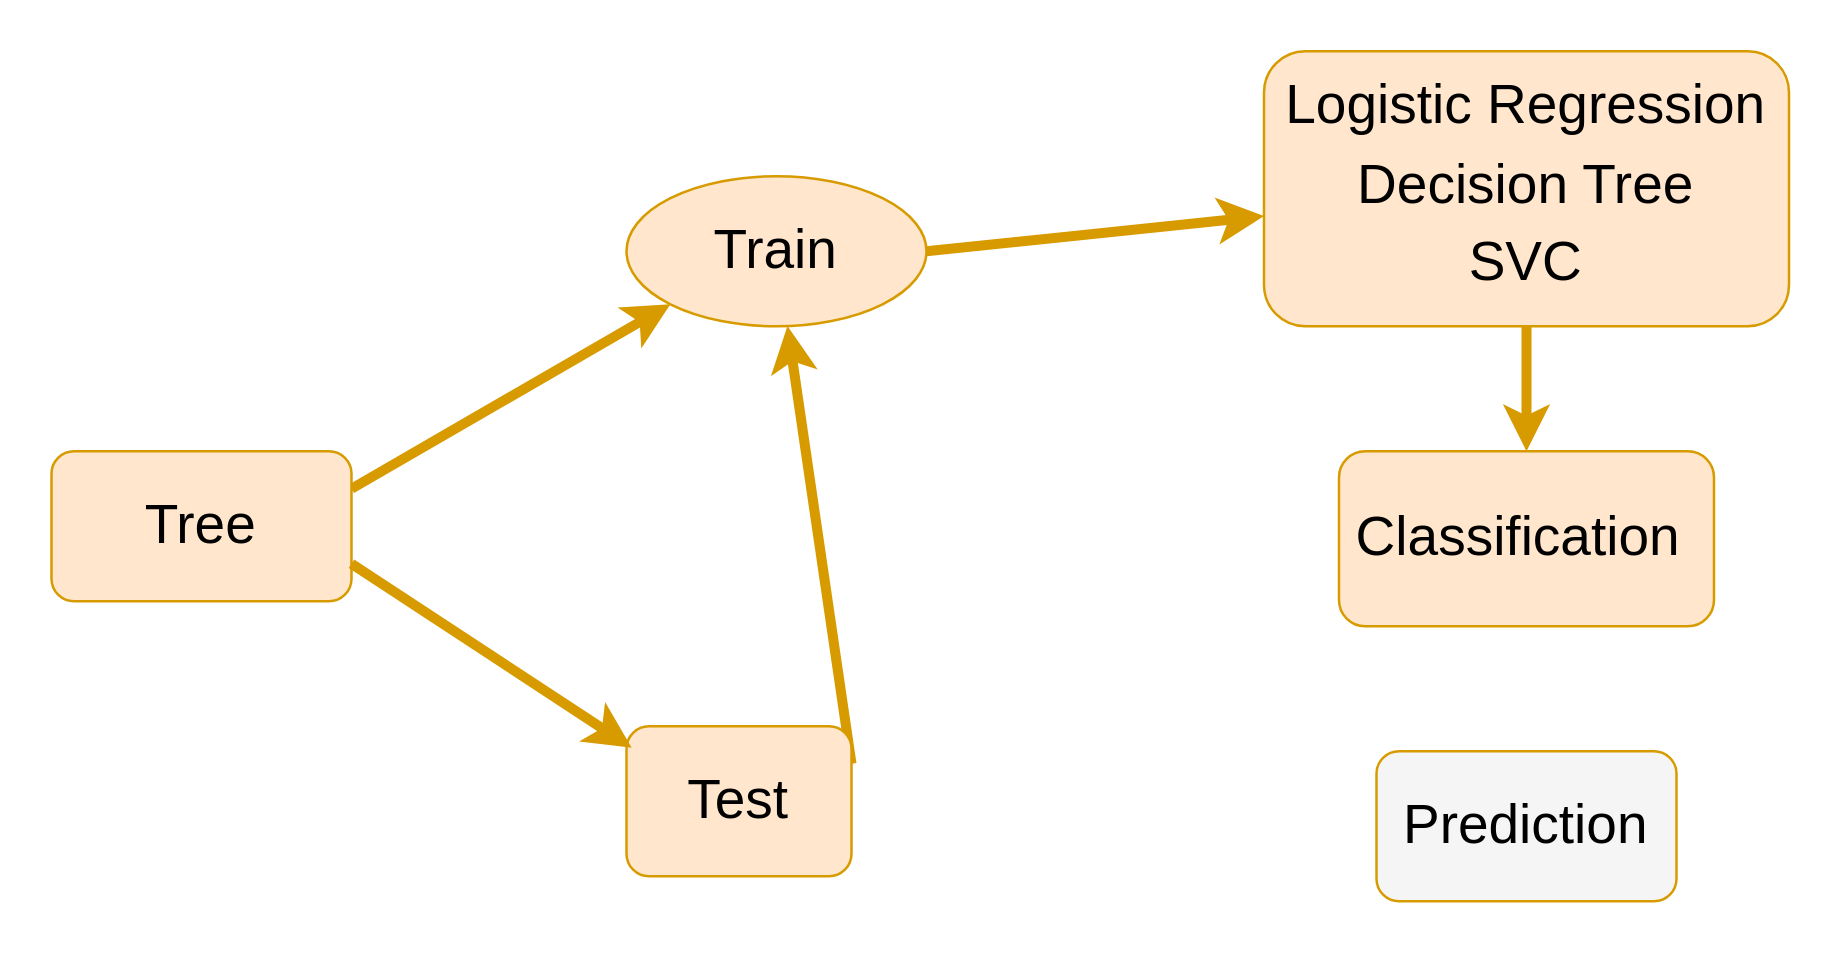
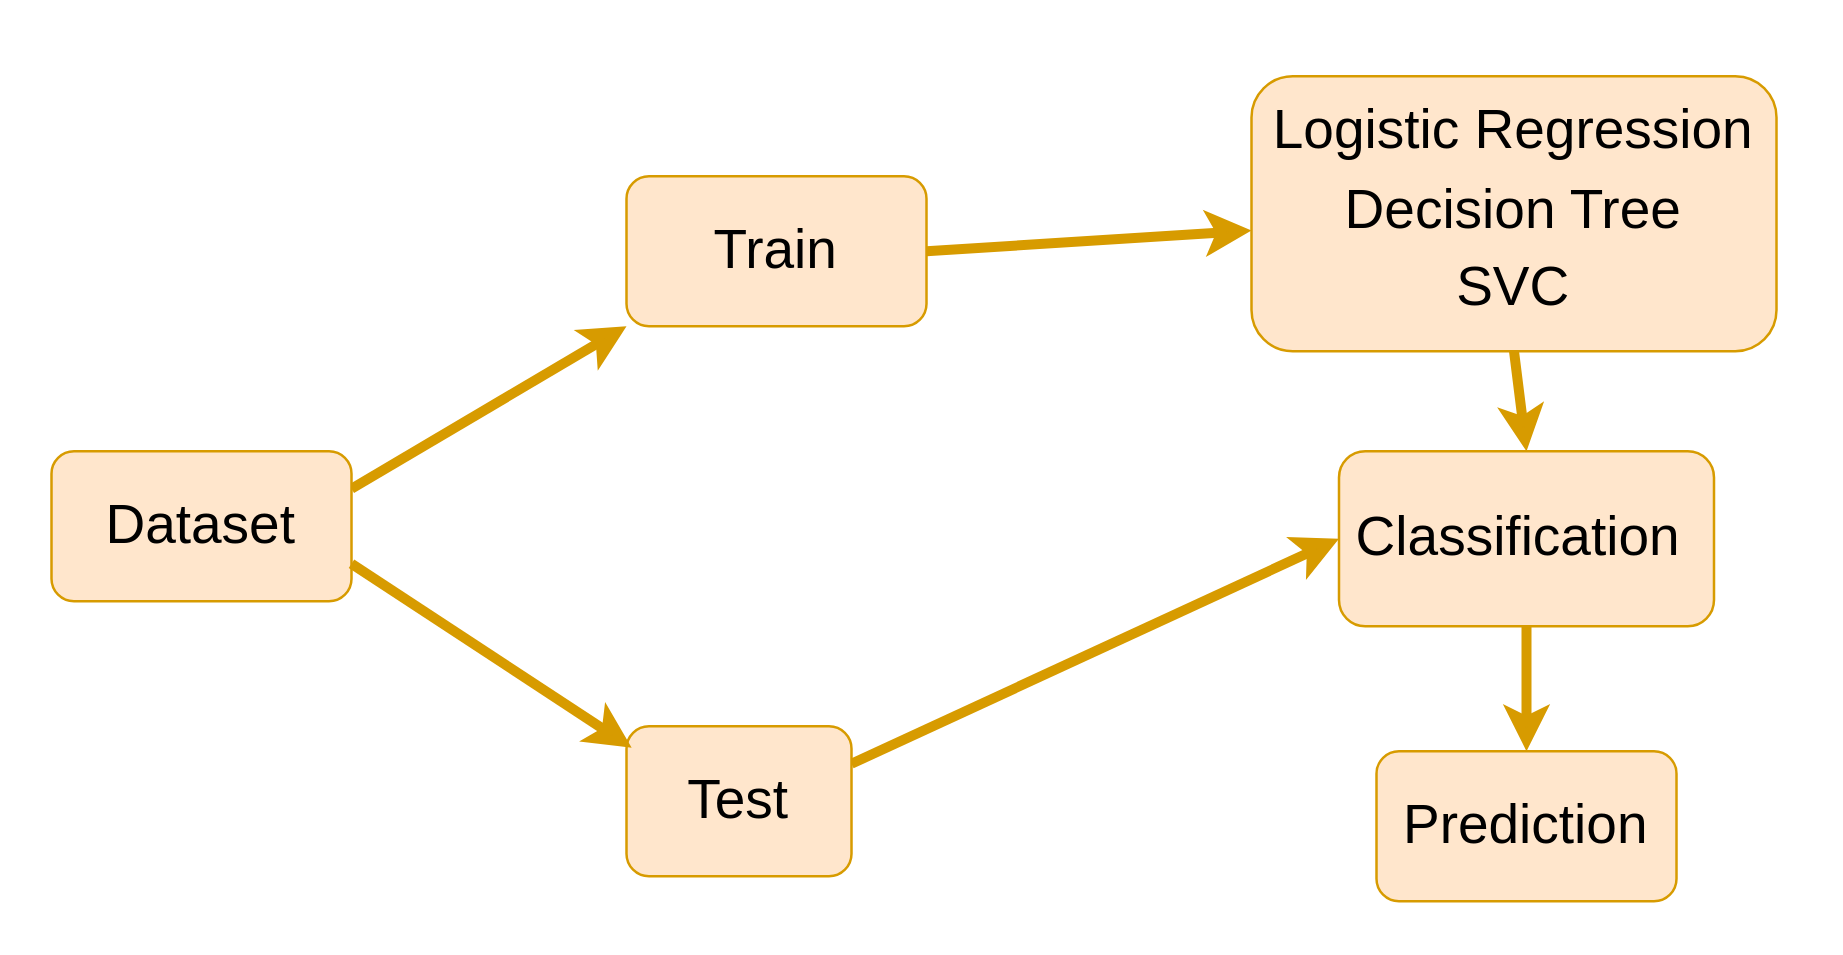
node "Logistic Regression Decision Tree SVC": moved (1526, 189) -> (1514, 214)
node "Train": shape ellipse -> rounded rectangle
node "Tree": label "Tree" -> "Dataset"
edge "Test" -> "Train": now "Test" -> "Classification"
edge "Classification" -> "Prediction": added
node "Prediction": fillcolor #f5f5f5 -> #ffe6cc
